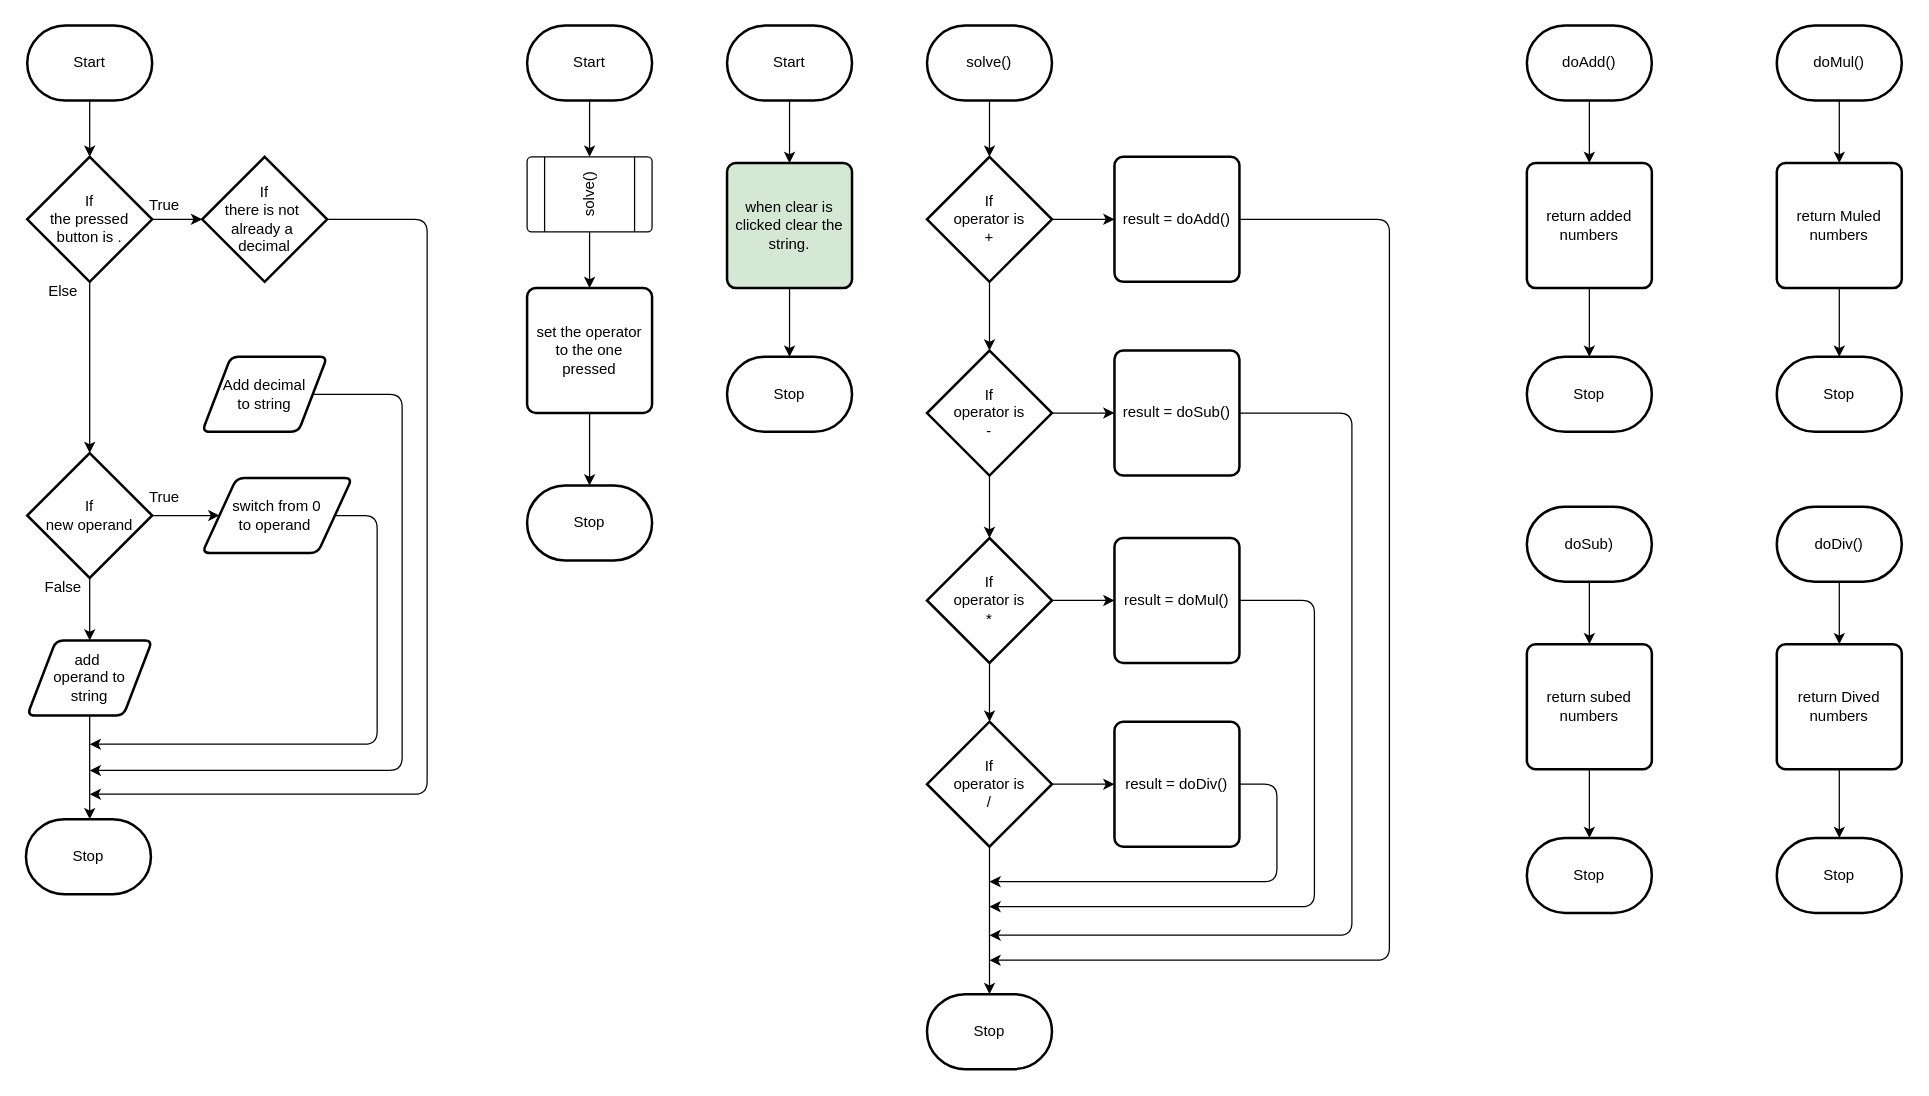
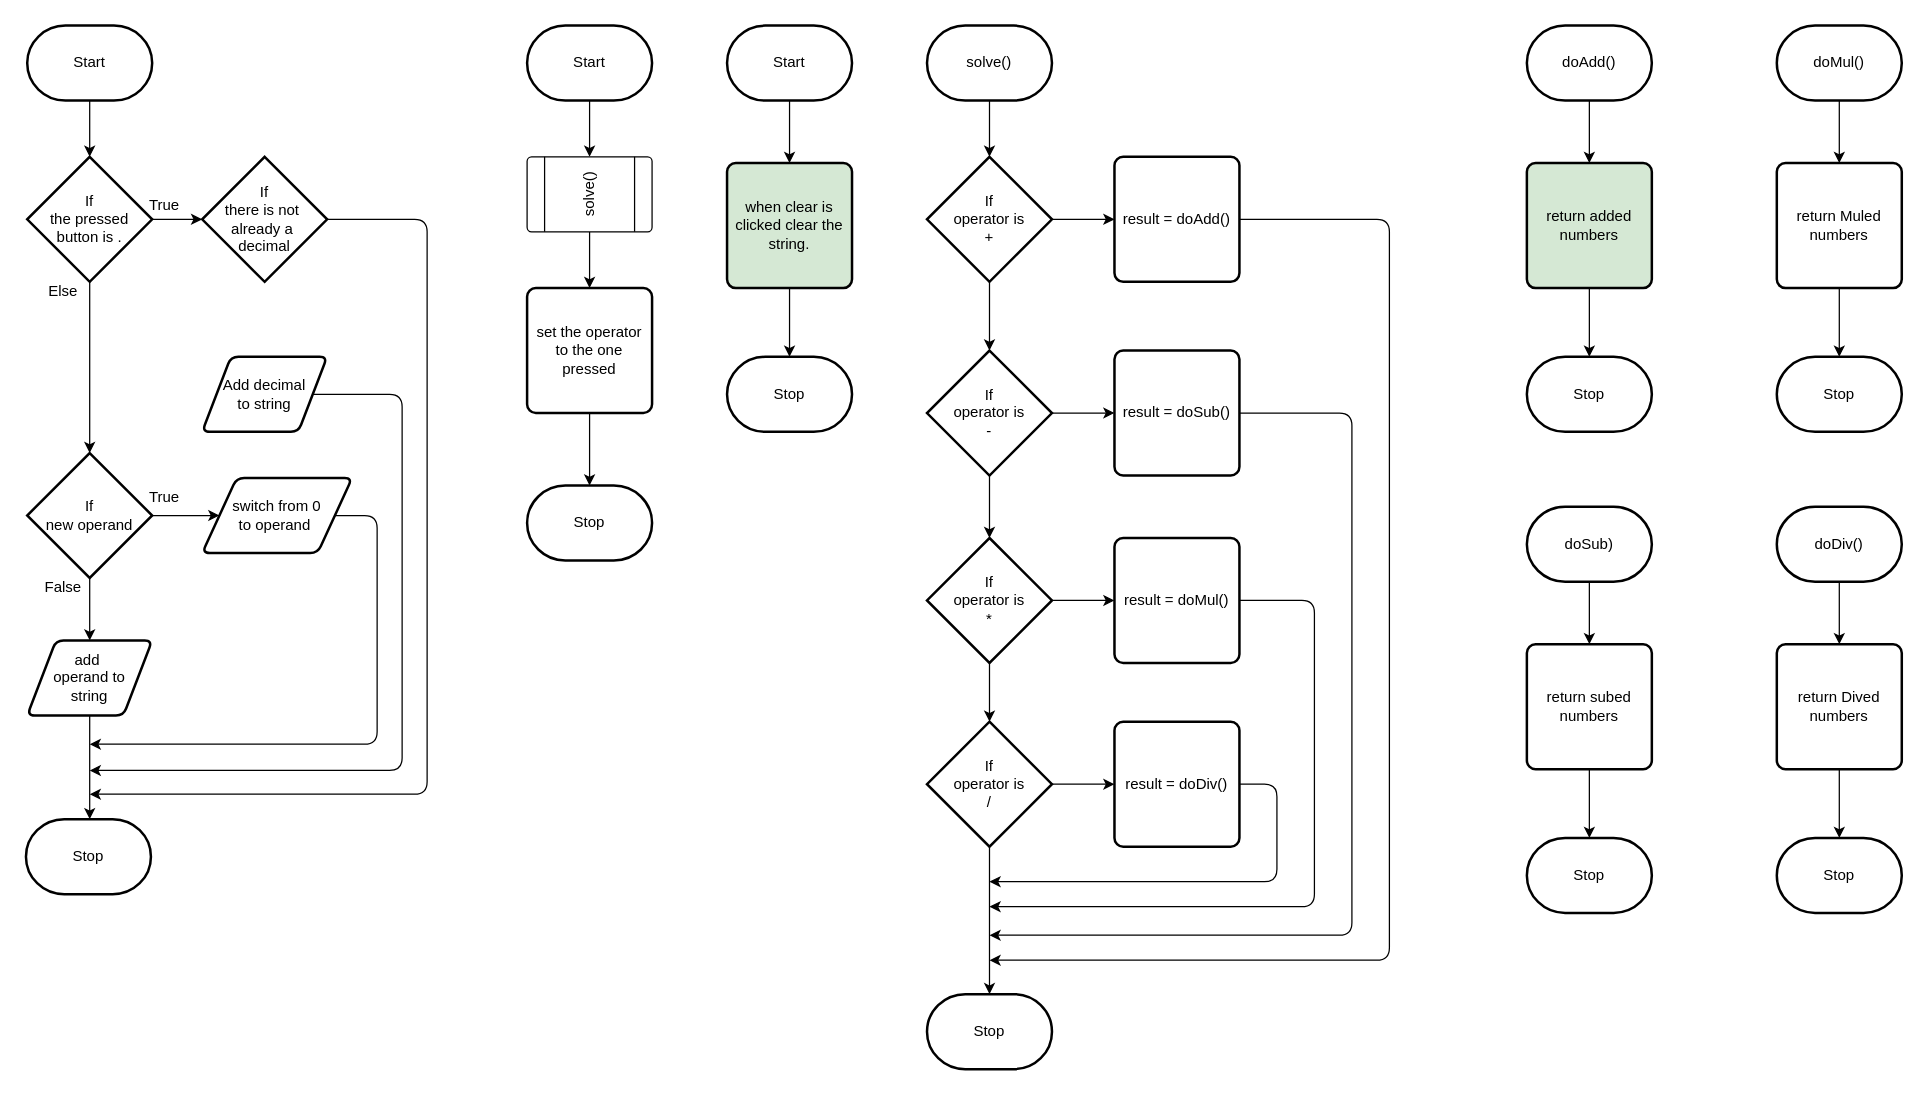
node "return added numbers": fillcolor #ffffff -> #d5e8d4
